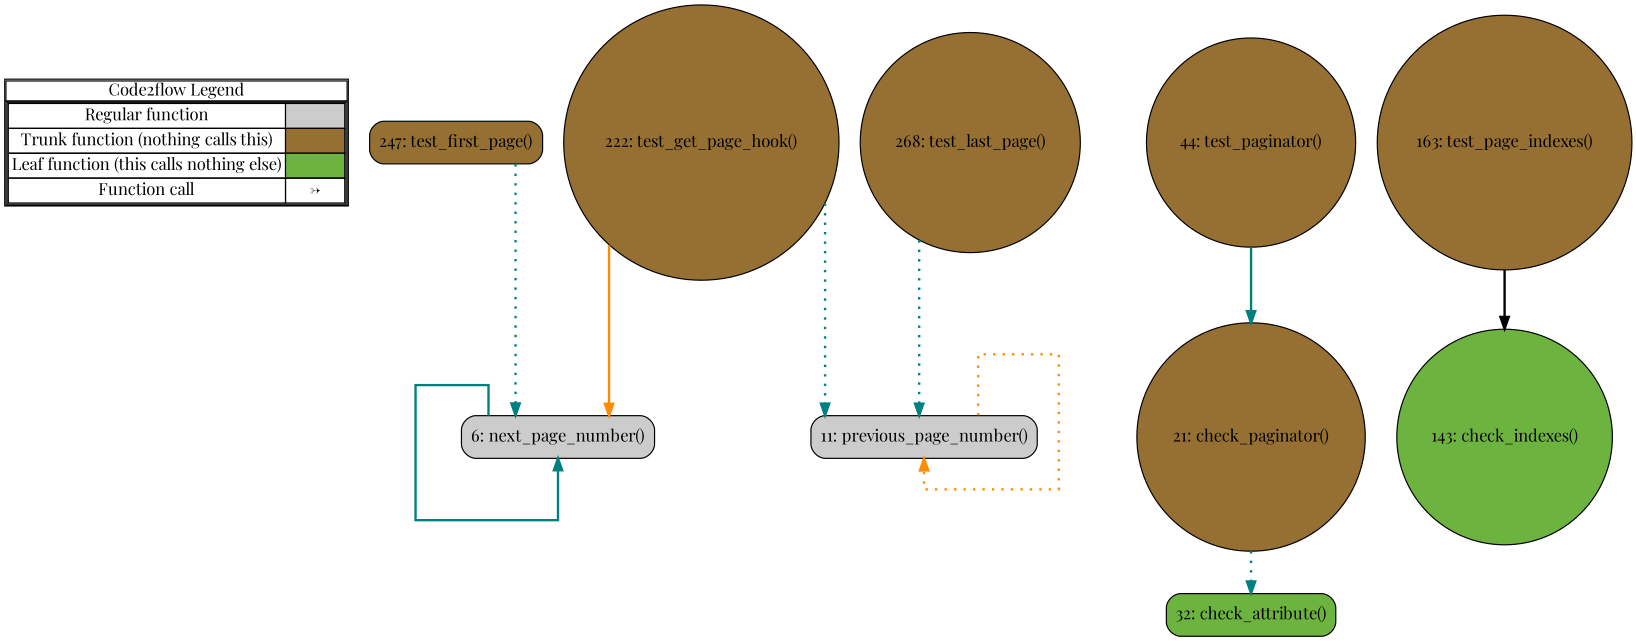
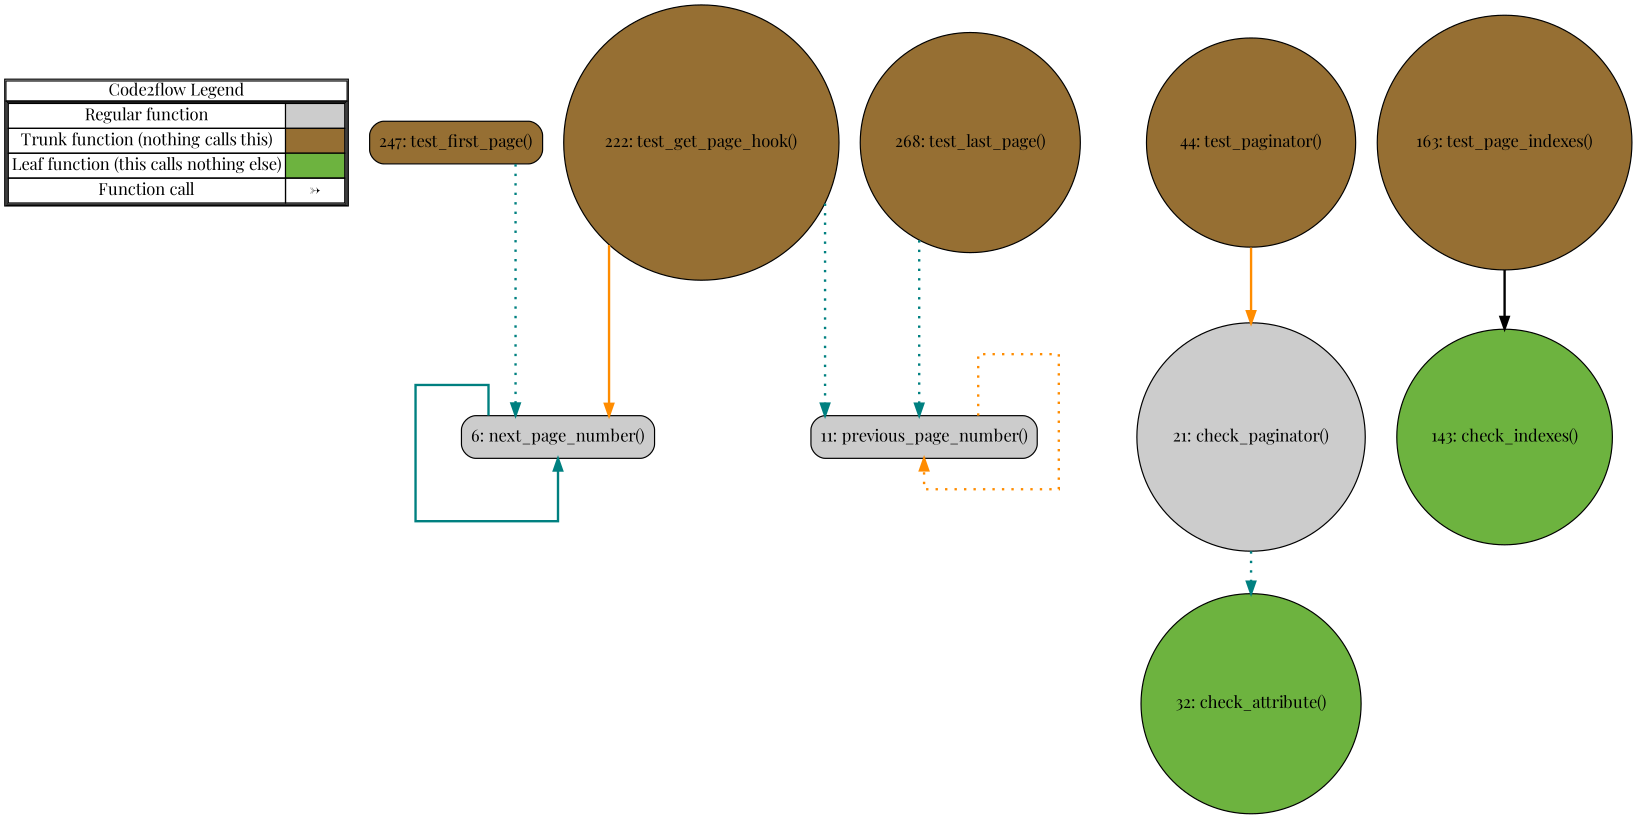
edge "44: test_paginator()" -> "21: check_paginator()": color teal -> darkorange
node "21: check_paginator()": fillcolor #966f33 -> #cccccc
node "32: check_attribute()": shape box -> circle
